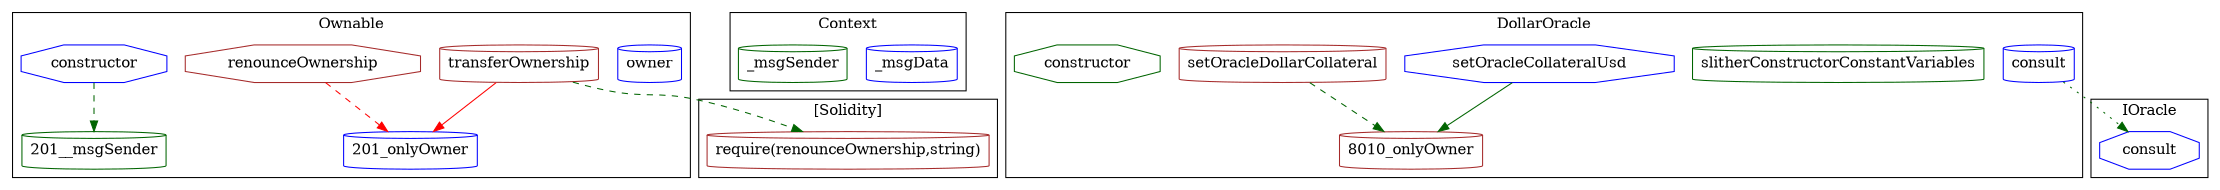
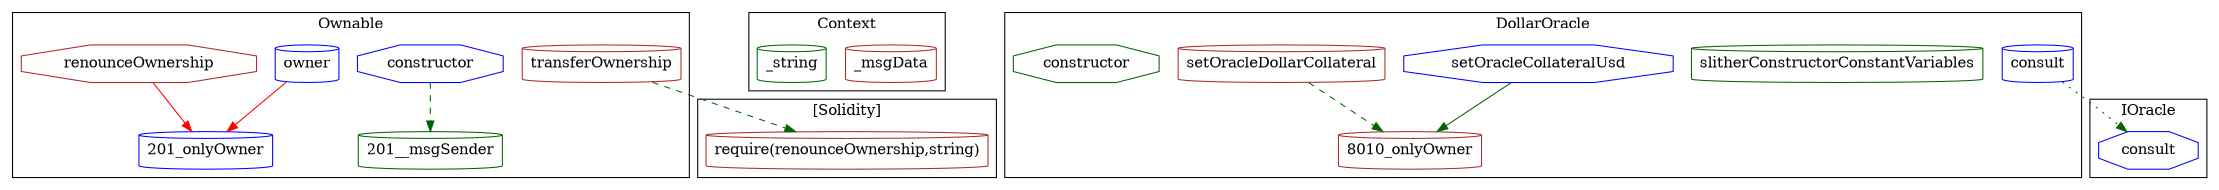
node "_msgSender": label "_msgSender" -> "_string"
node "_msgData": color blue -> brown
edge "renounceOwnership" -> "201_onlyOwner": style dashed -> solid
edge "transferOwnership" -> "201_onlyOwner": now "owner" -> "201_onlyOwner"
